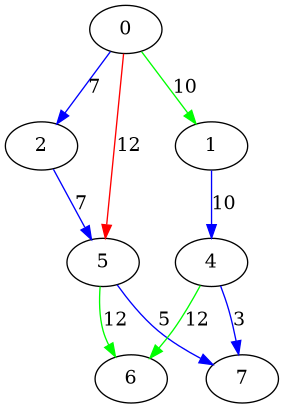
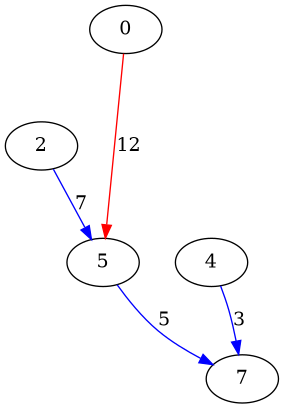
edge "0" -> "2": removed, label "7"
node "1": removed
node "6": removed
